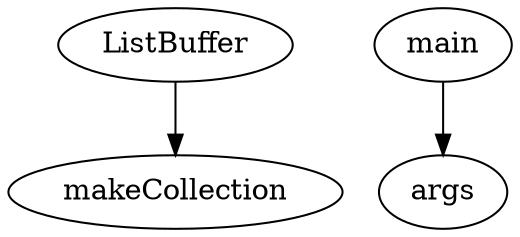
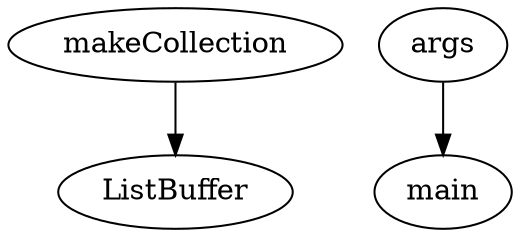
edge "ListBuffer" -> "makeCollection": reversed
edge "main" -> "args": reversed
